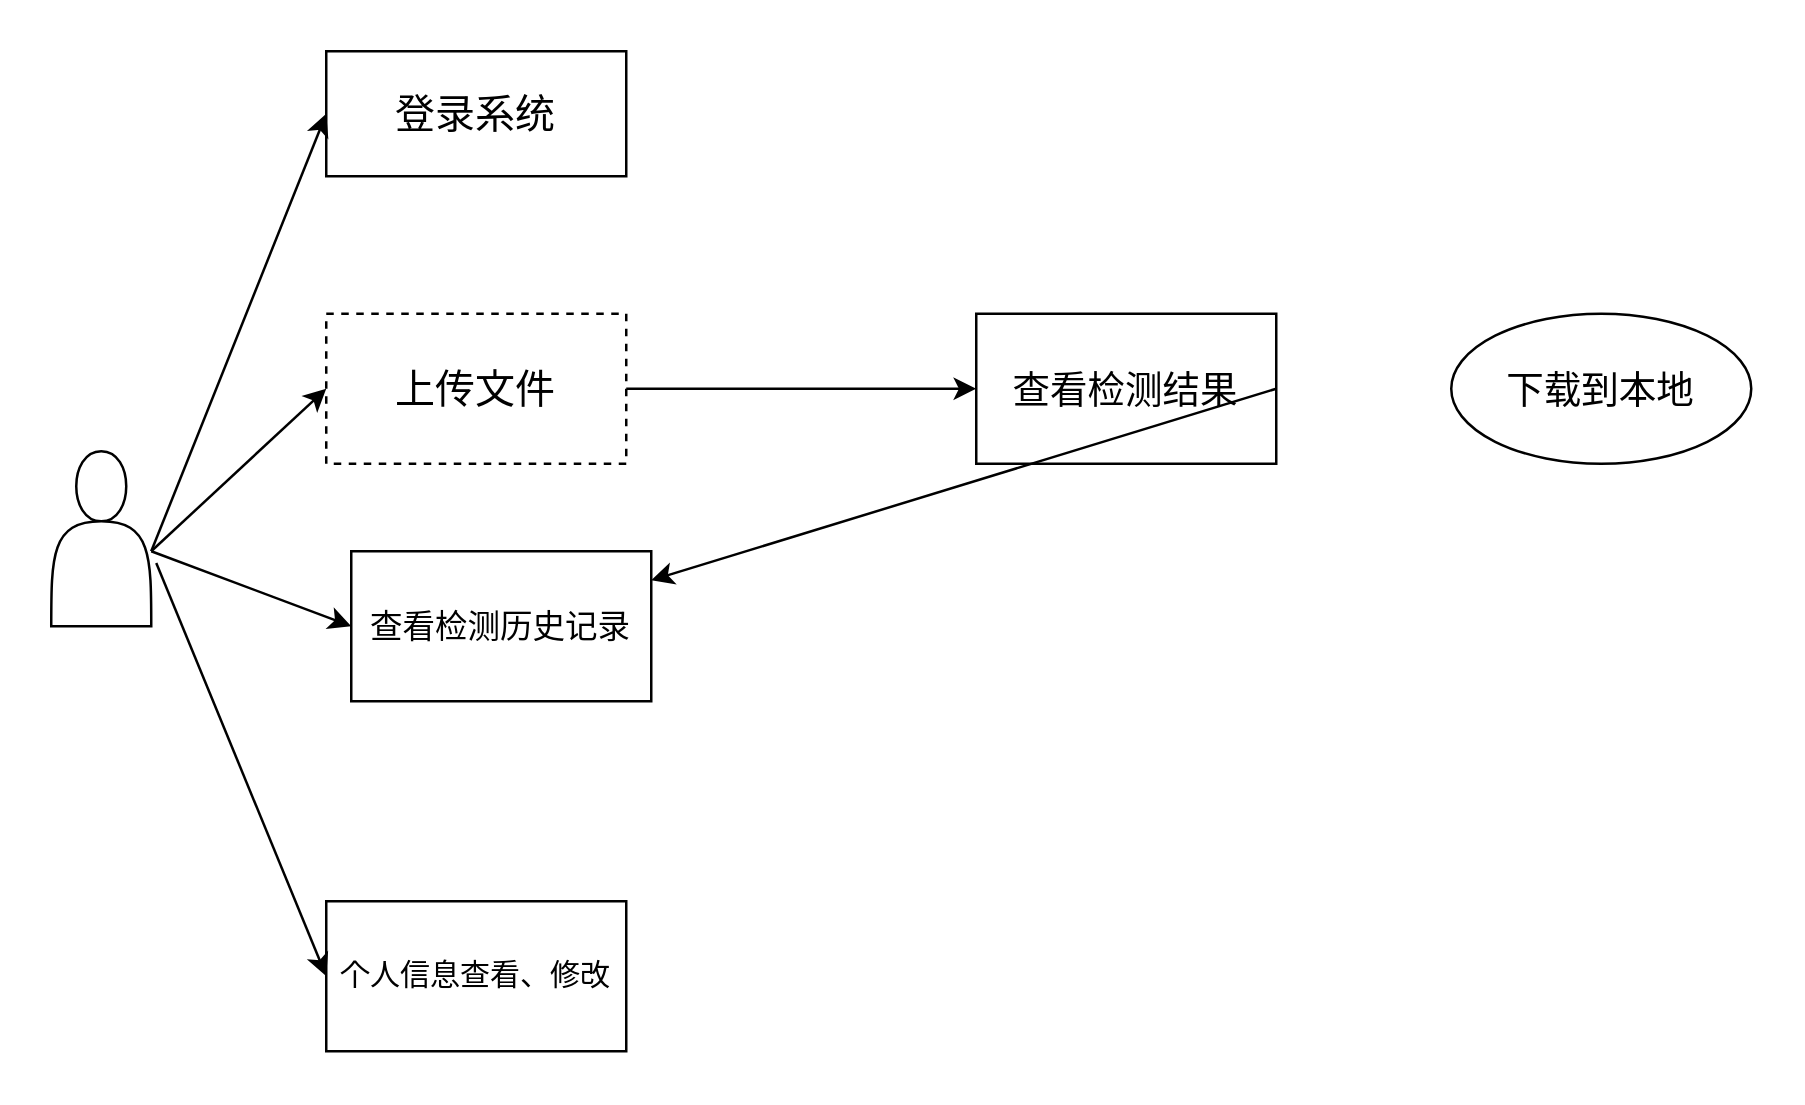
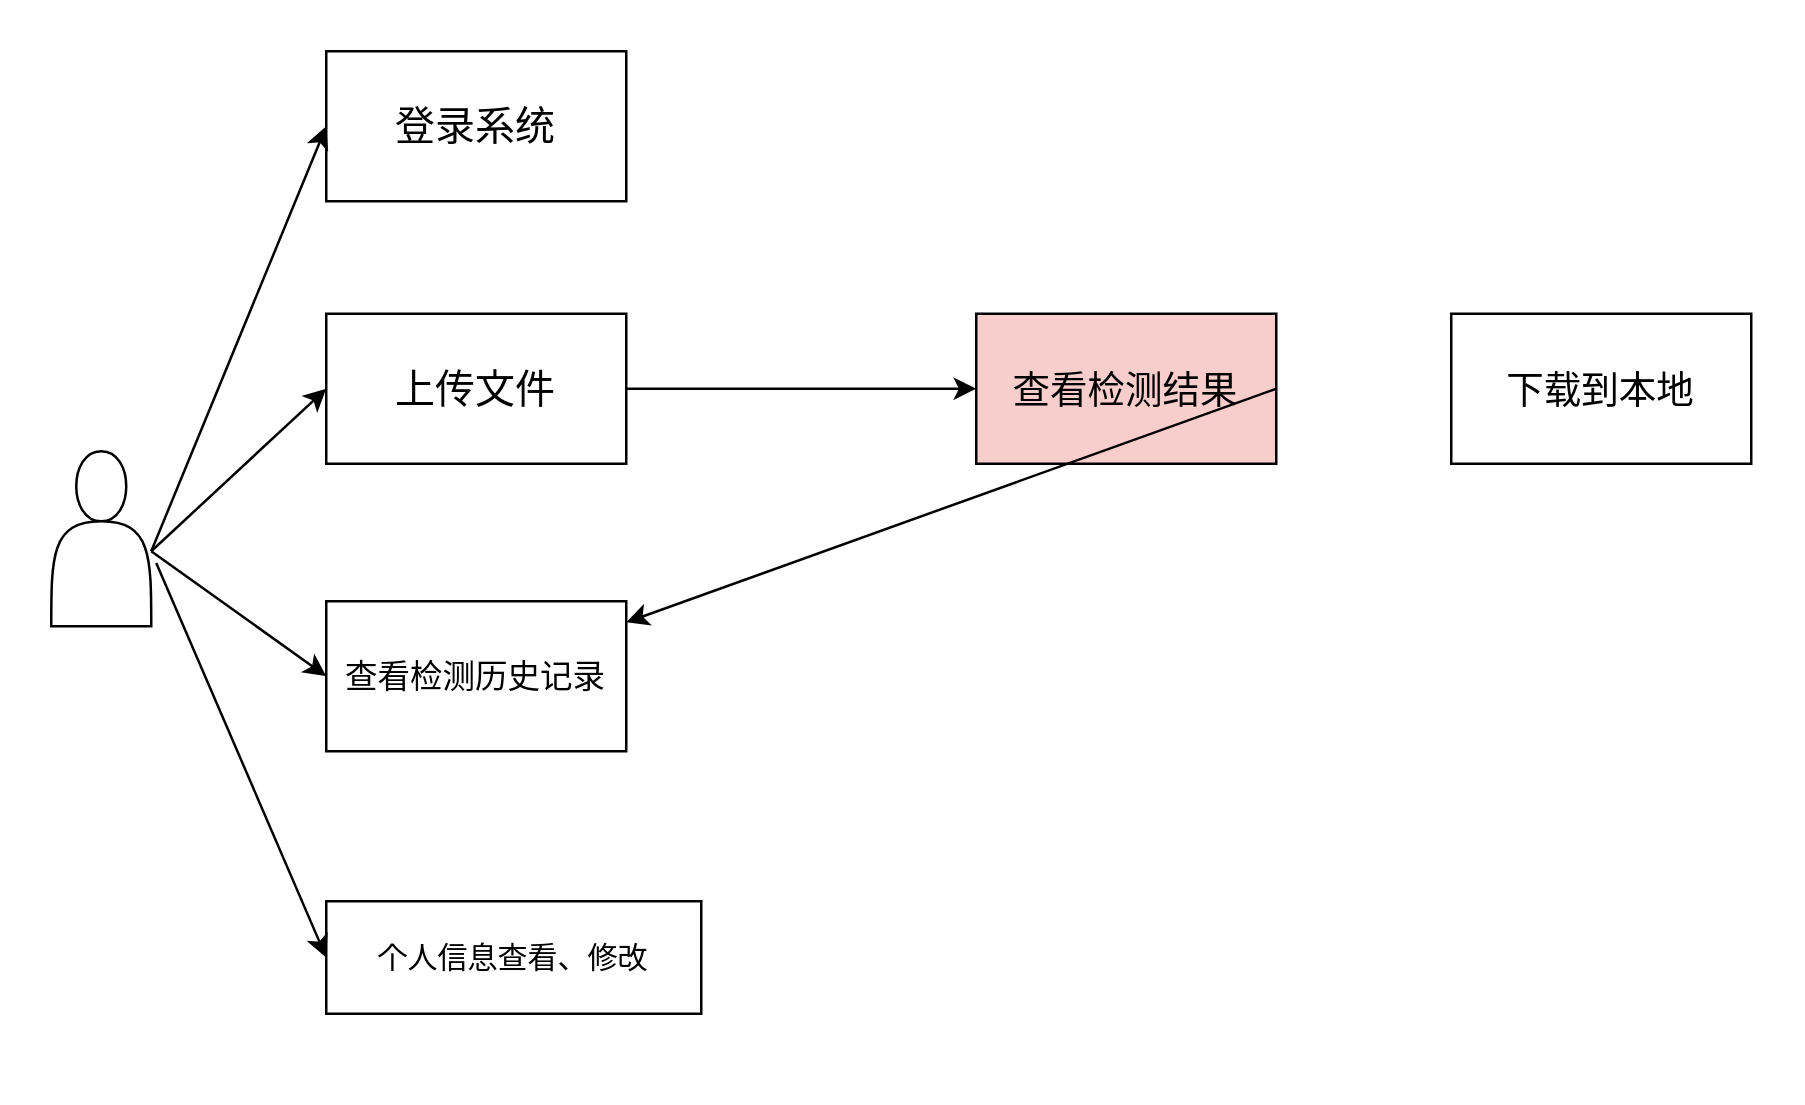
node "登录系统": size 300x125 -> 300x150
node "上传文件": style dashed -> solid
node "查看检测结果": fillcolor #ffffff -> #f8cecc
node "下载到本地": shape ellipse -> rectangle
node "查看检测历史记录": moved (501, 626) -> (476, 676)
node "个人信息查看、修改": size 300x150 -> 375x113
